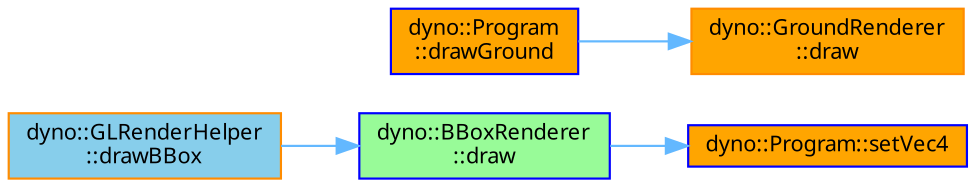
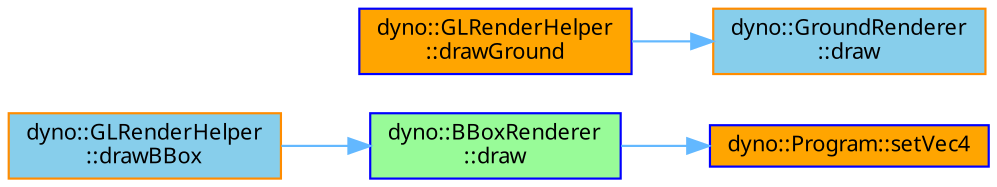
node "dyno::Program ::drawGround": label "dyno::Program ::drawGround" -> "dyno::GLRenderHelper ::drawGround"
node "dyno::GroundRenderer ::draw": fillcolor orange -> skyblue
